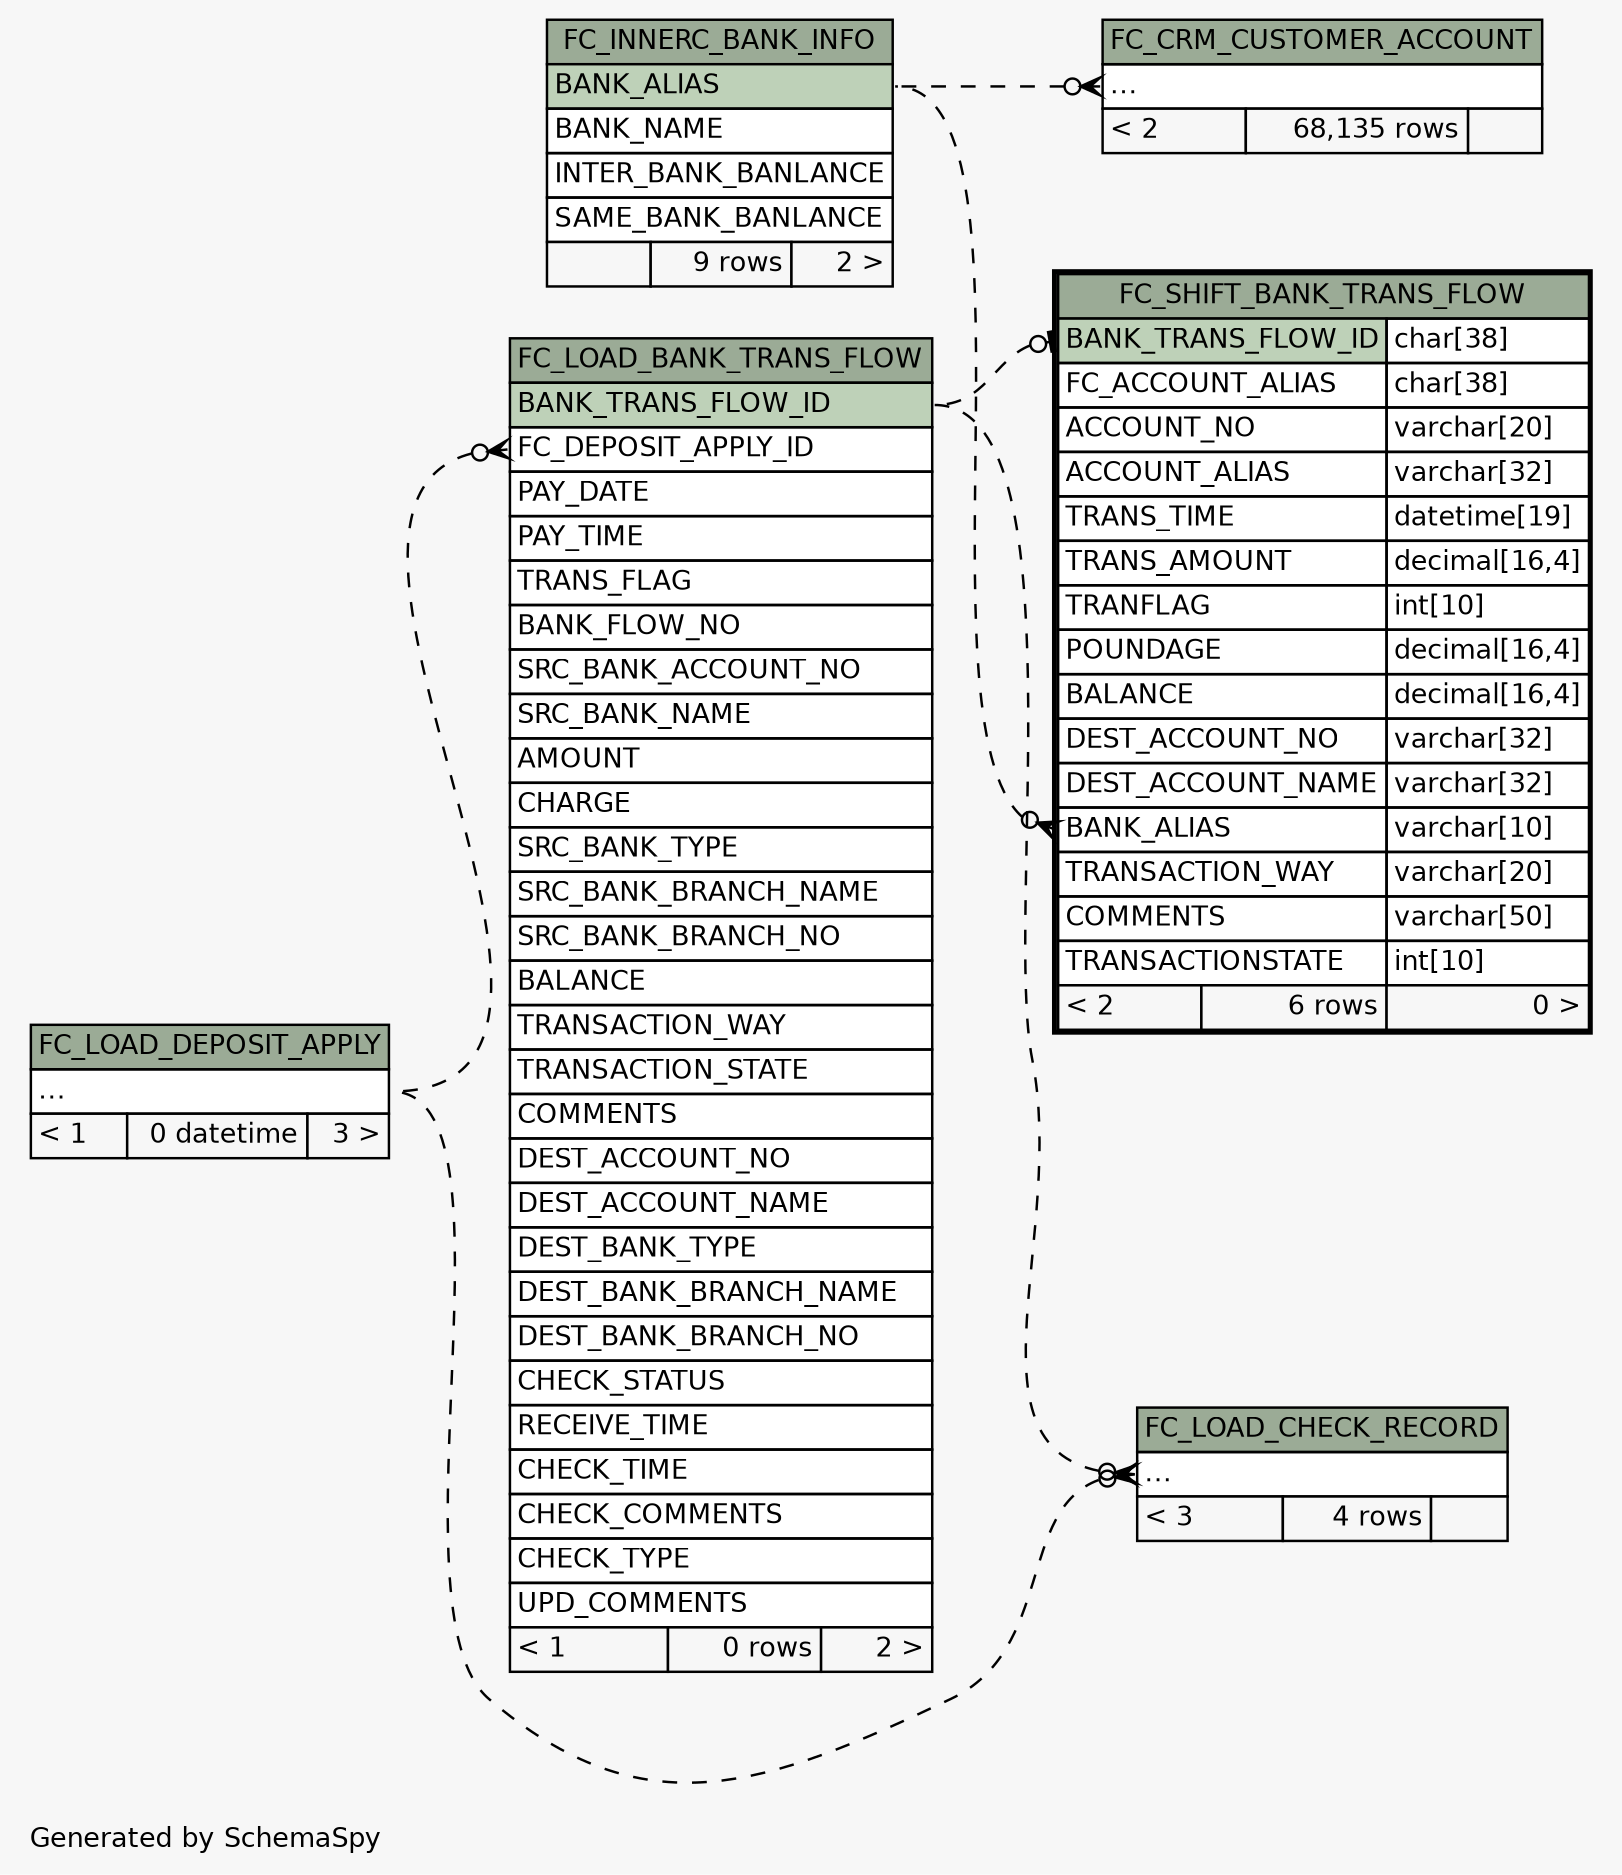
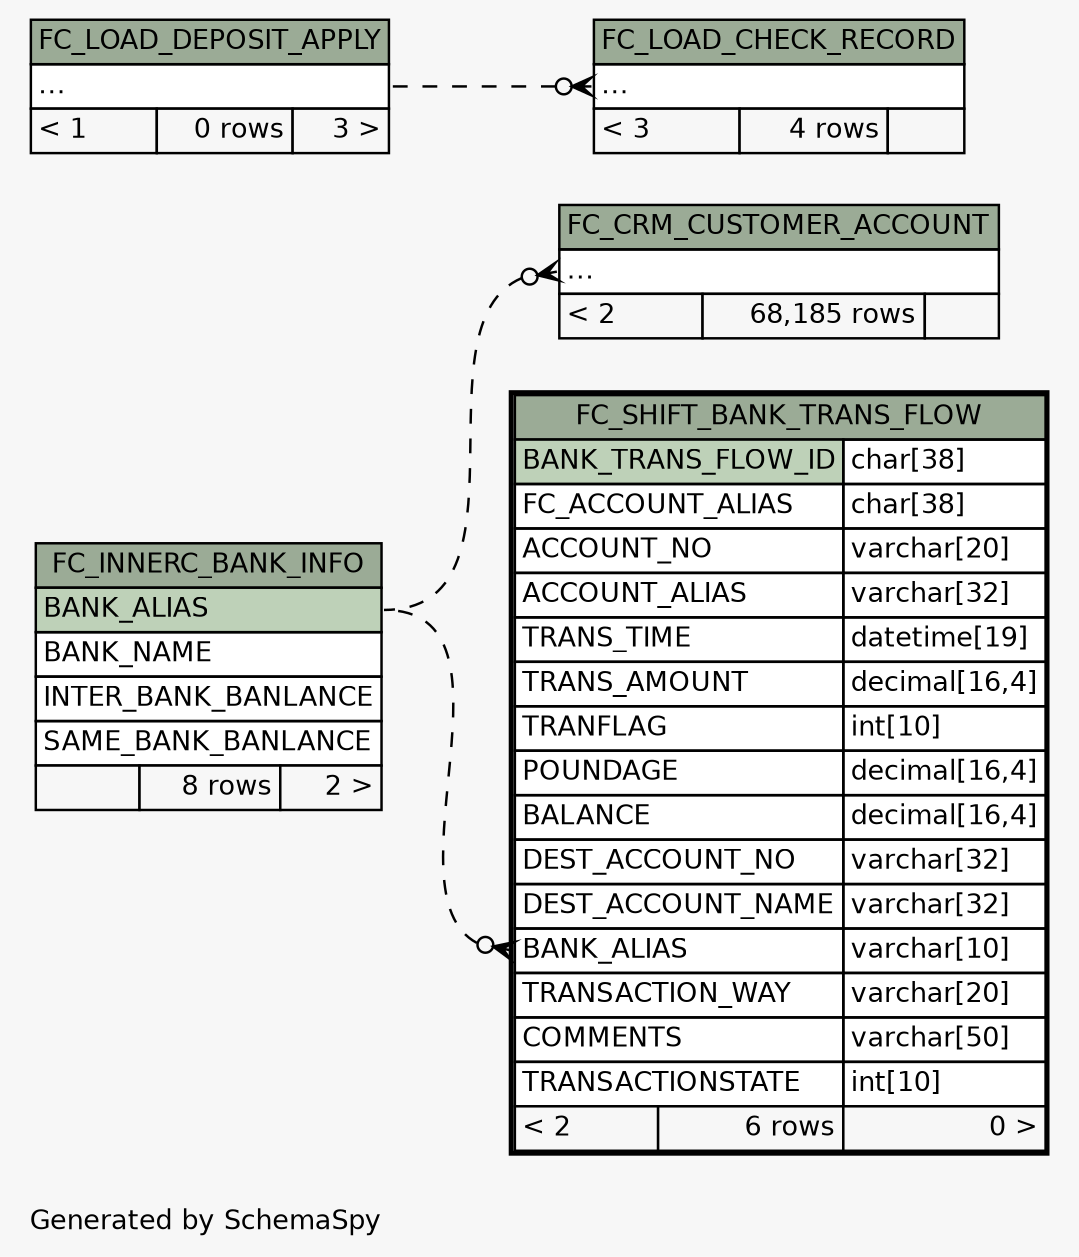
node "FC_CRM_CUSTOMER_ACCOUNT": text "68,135 rows" -> "68,185 rows"
node "FC_INNERC_BANK_INFO": text "9 rows" -> "8 rows"
node "FC_LOAD_BANK_TRANS_FLOW": removed
node "FC_LOAD_DEPOSIT_APPLY": text "0 datetime" -> "0 rows"
